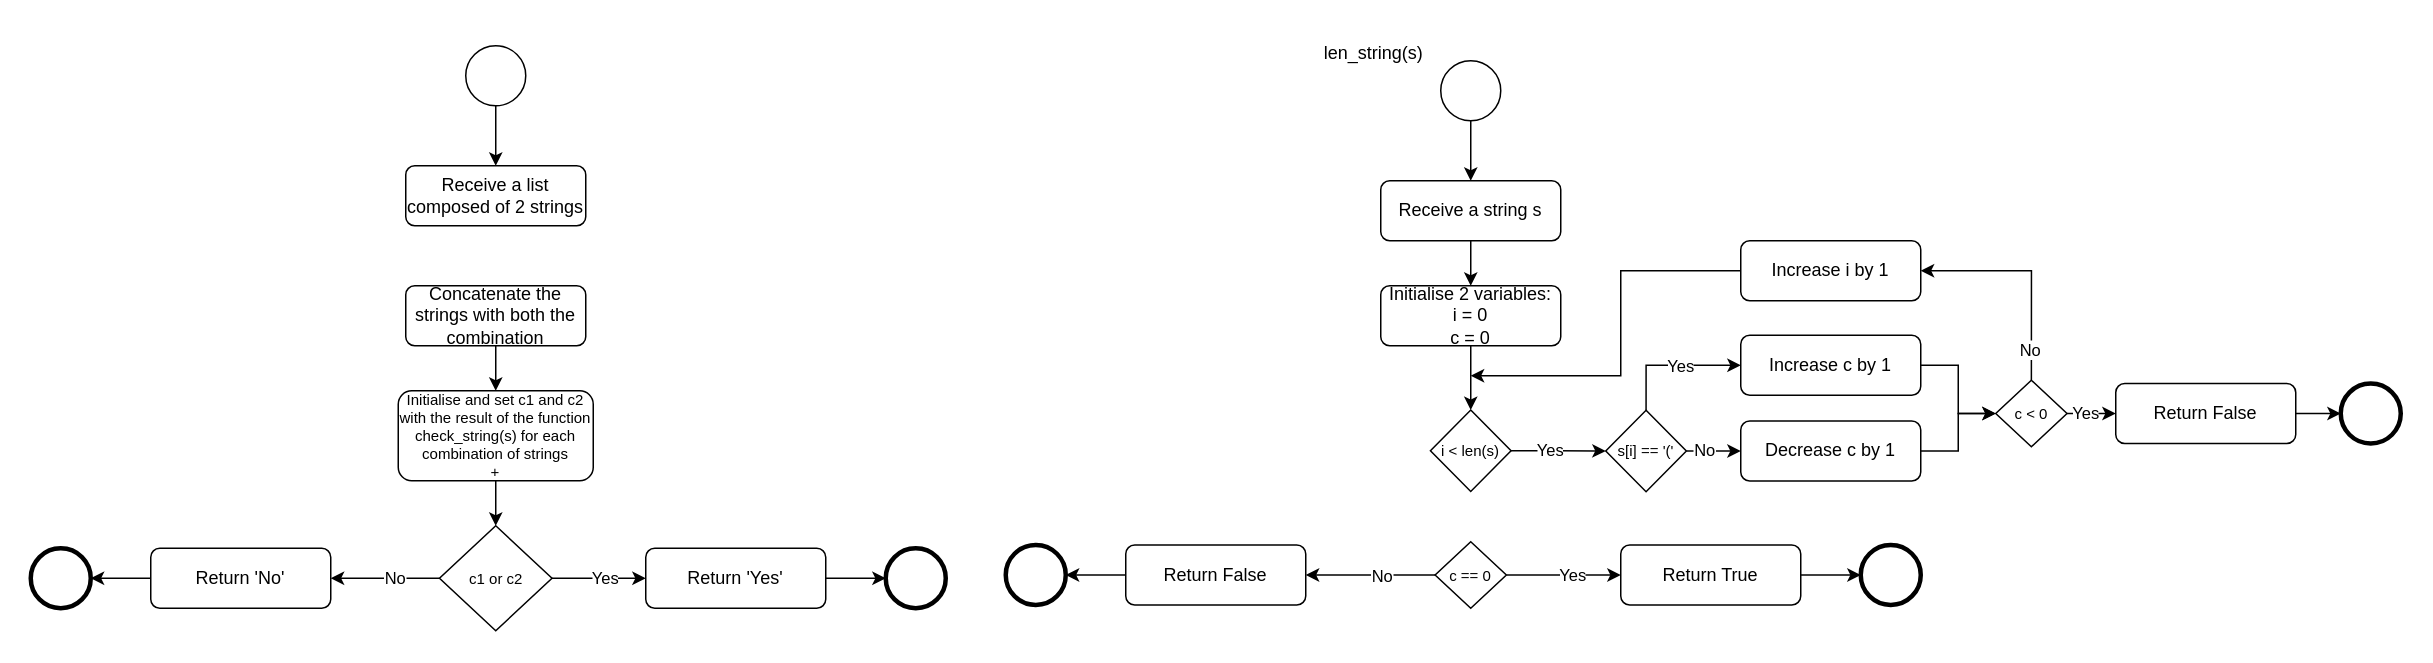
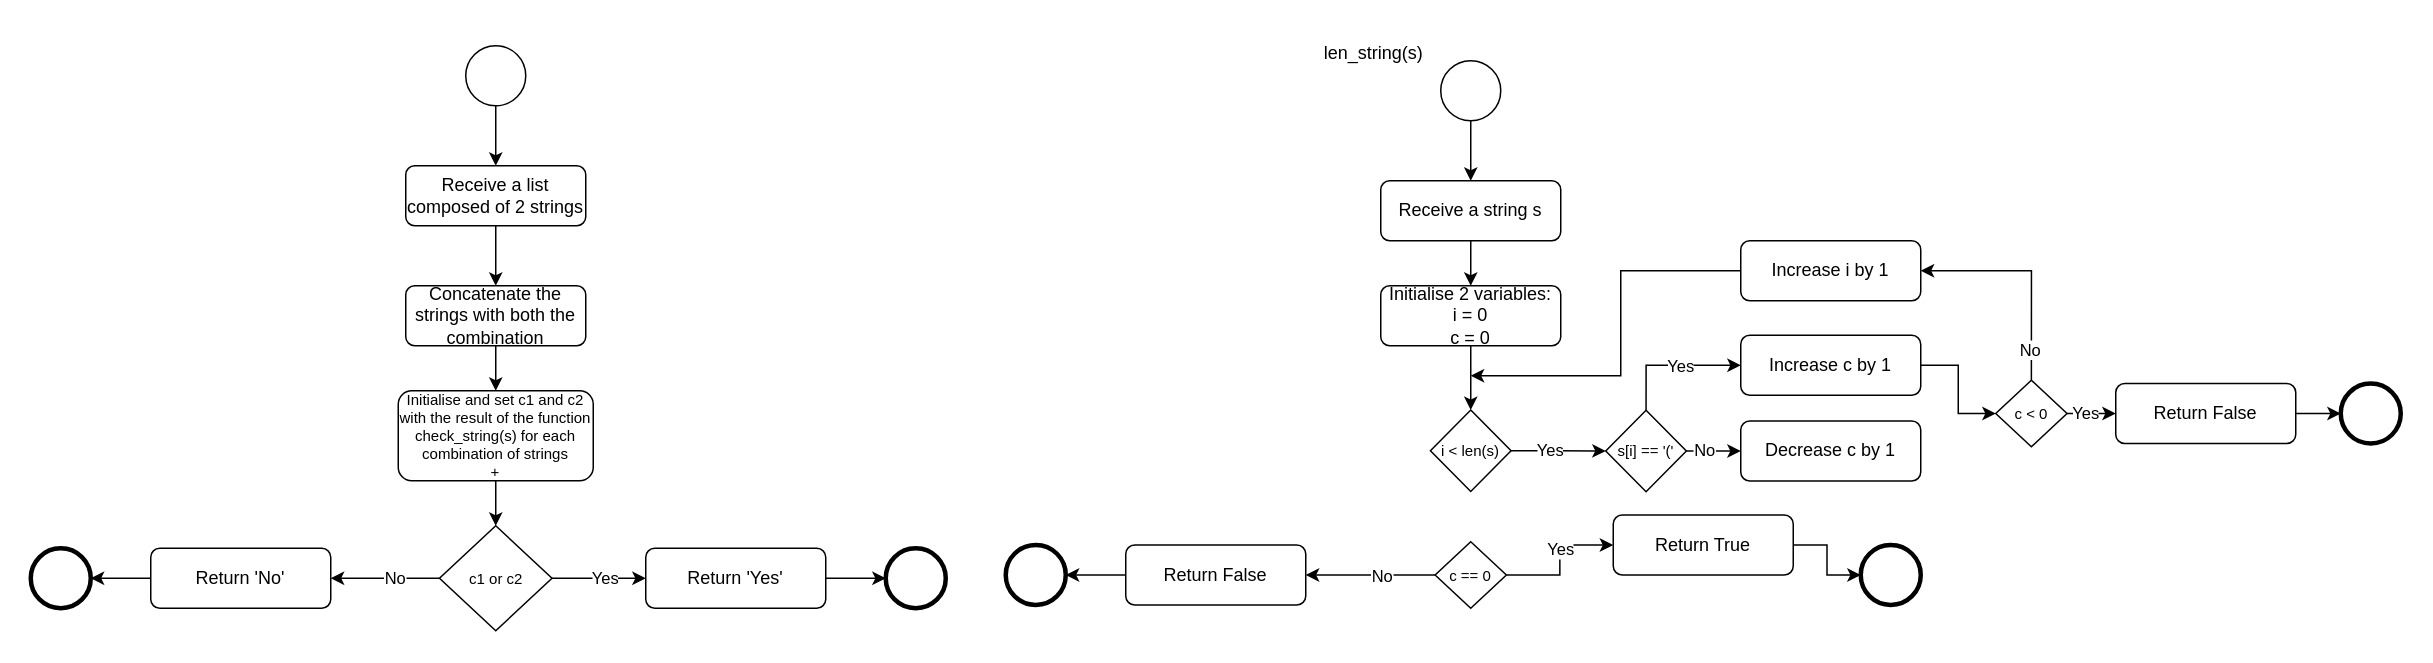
edge "Receive a list composed of 2 strings" -> "Concatenate the strings with both the combination": added
edge "Decrease c by 1" -> "c < 0": removed
node "Return True": moved (1711, 575) -> (1703, 545)
